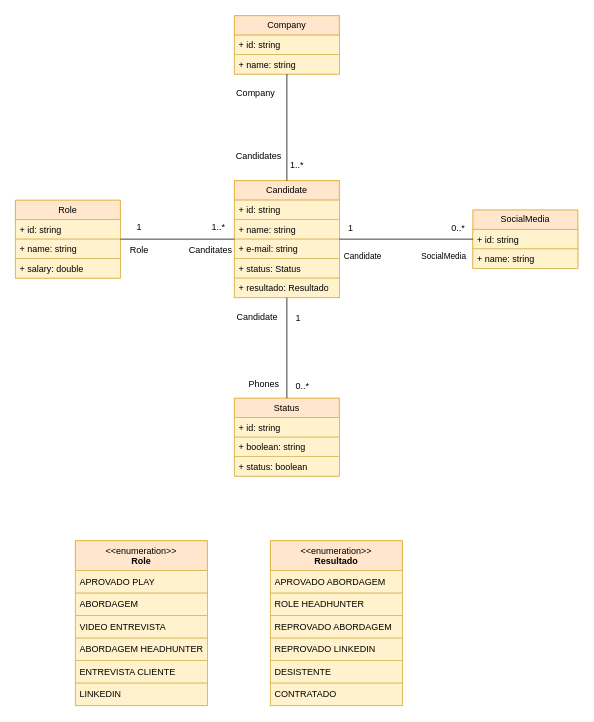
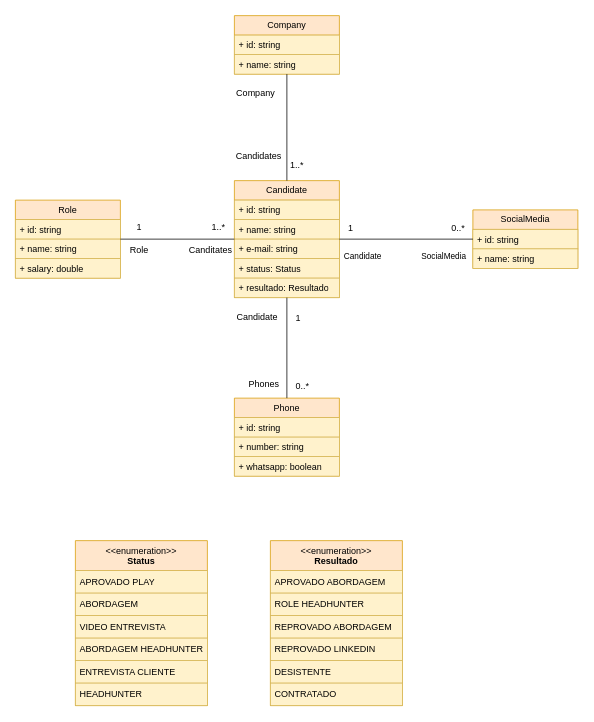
node "Status": label "Status" -> "Phone"
node "+ boolean: string": label "+ boolean: string" -> "+ number: string"
node "+ status: boolean": label "+ status: boolean" -> "+ whatsapp: boolean"
node "<<enumeration>> Role": label "<<enumeration>> Role" -> "<<enumeration>> Status"
node "LINKEDIN": label "LINKEDIN" -> "HEADHUNTER"
